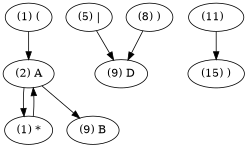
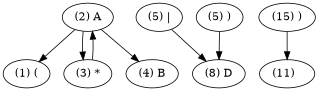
node "(8) )": label "(8) )" -> "(5) )"
edge "(1) (" -> "(2) A": reversed
edge "(11)" -> "(15) )": reversed
node "(9) D": label "(9) D" -> "(8) D"
node "(1) *": label "(1) *" -> "(3) *"
node "(9) B": label "(9) B" -> "(4) B"
